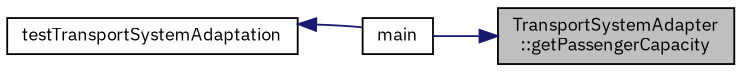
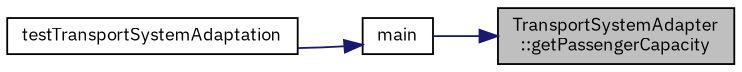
edge "main" -> "testTransportSystemAdaptation": reversed
